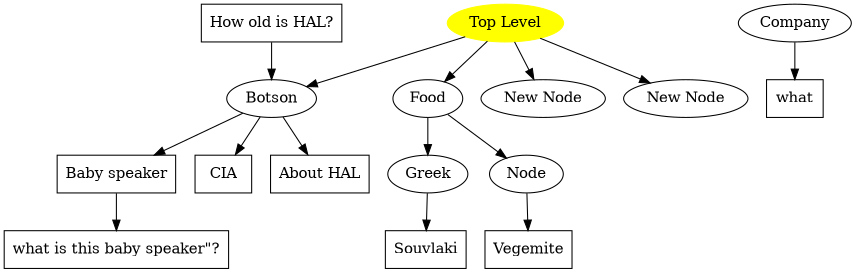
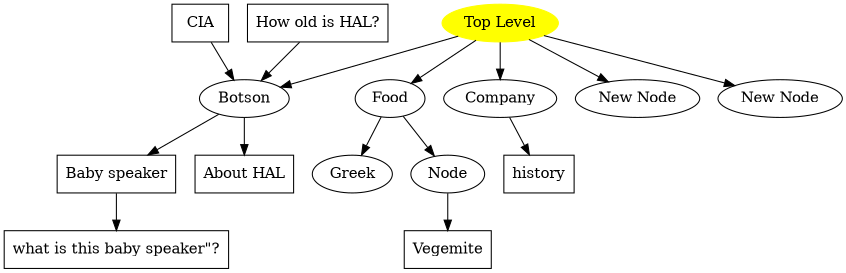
edge "Top Level" -> "Company": added
node "what": label "what" -> "history"
edge "Botson" -> "CIA": reversed
node "Souvlaki": removed
